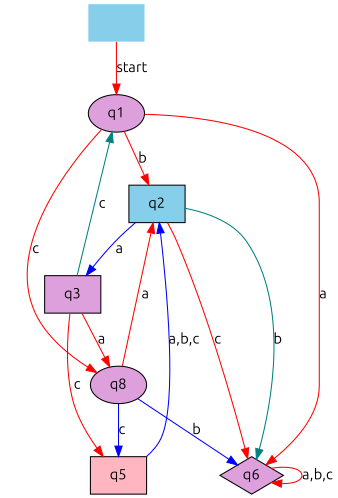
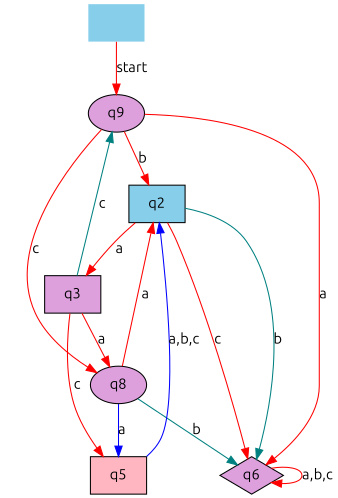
node "q1": label "q1" -> "q9"
edge "q2" -> "q3": color blue -> red
edge "q8" -> "q6": color blue -> teal
edge "q8" -> "q5": label "c" -> "a"
